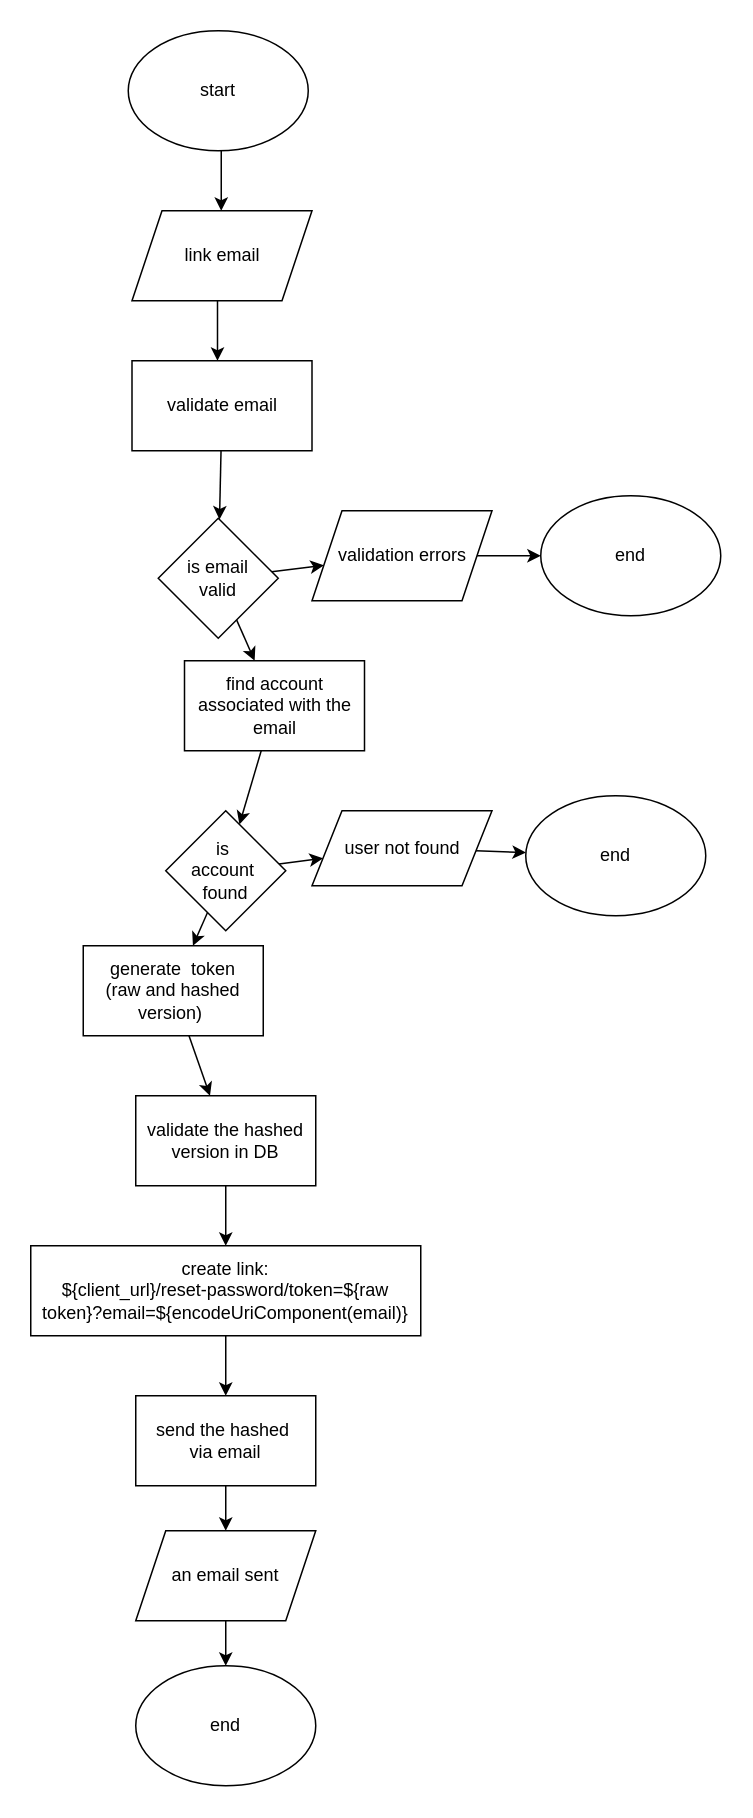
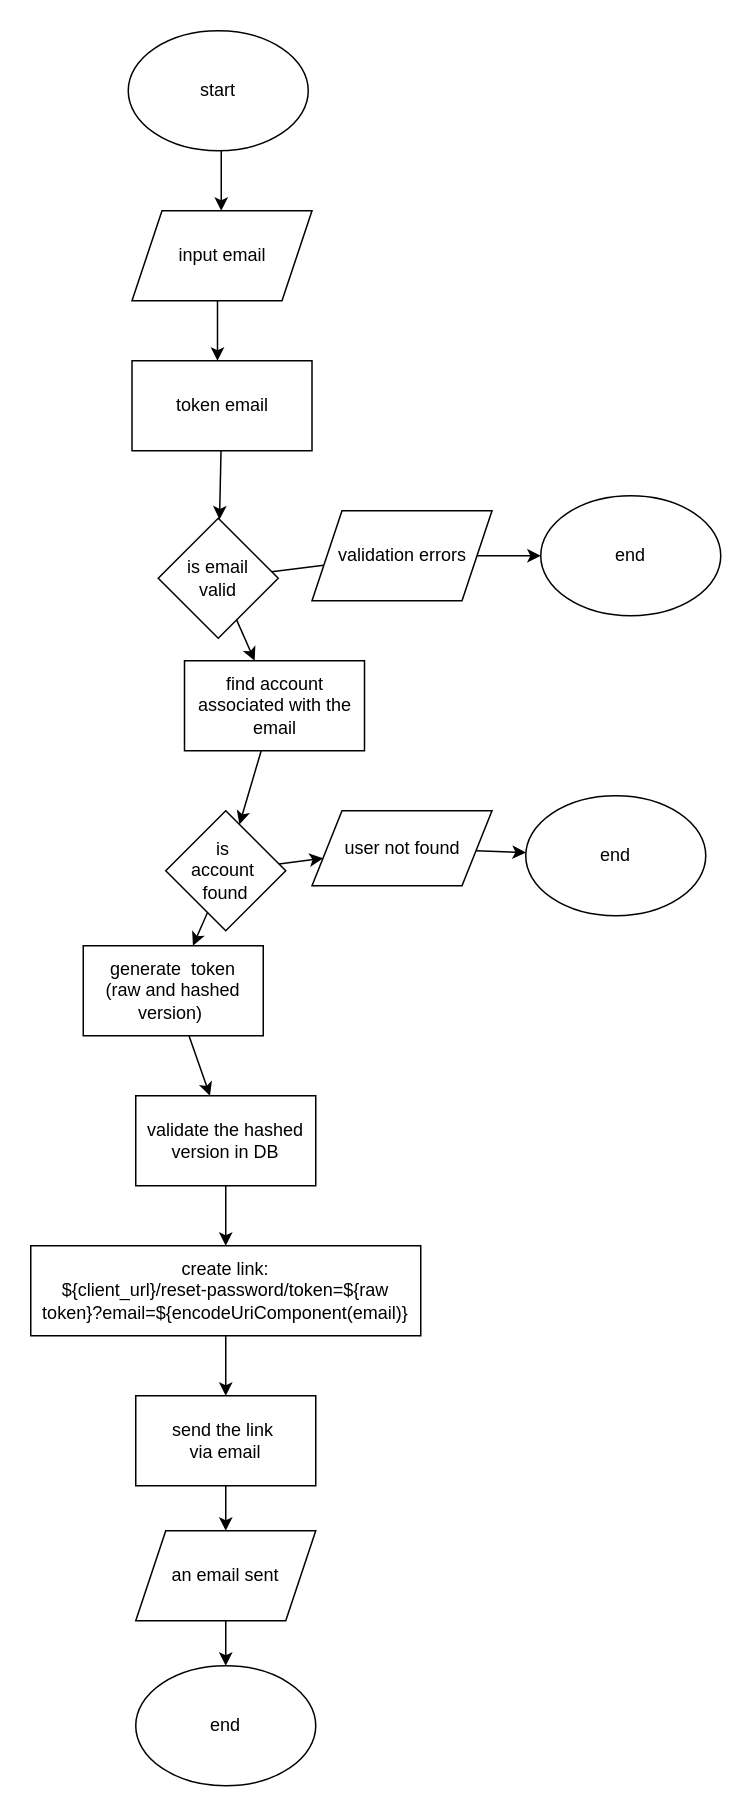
node "link email": label "link email" -> "input email"
node "validate email": label "validate email" -> "token email"
edge "is email valid" -> "validation errors": arrowhead classic -> none
node "send the hashed via email": label "send the hashed via email" -> "send the link via email"
